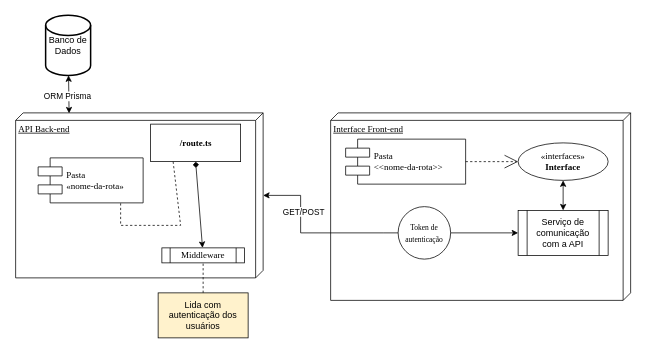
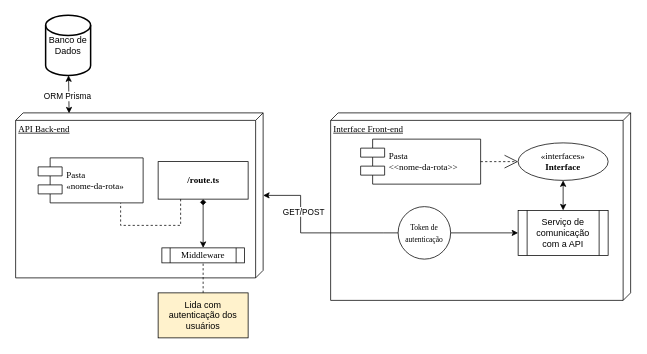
node "/route.ts": moved (195, 143) -> (203, 180)
node "Pasta <<nome-da-rota>>": moved (405, 162) -> (420, 162)
